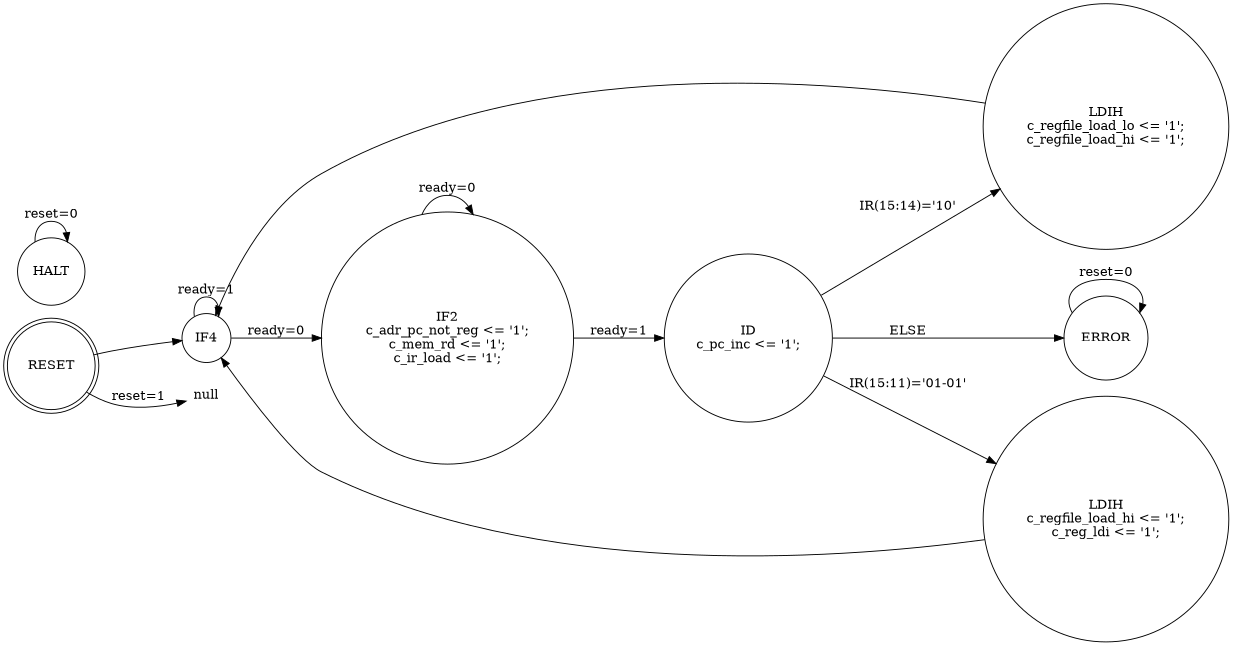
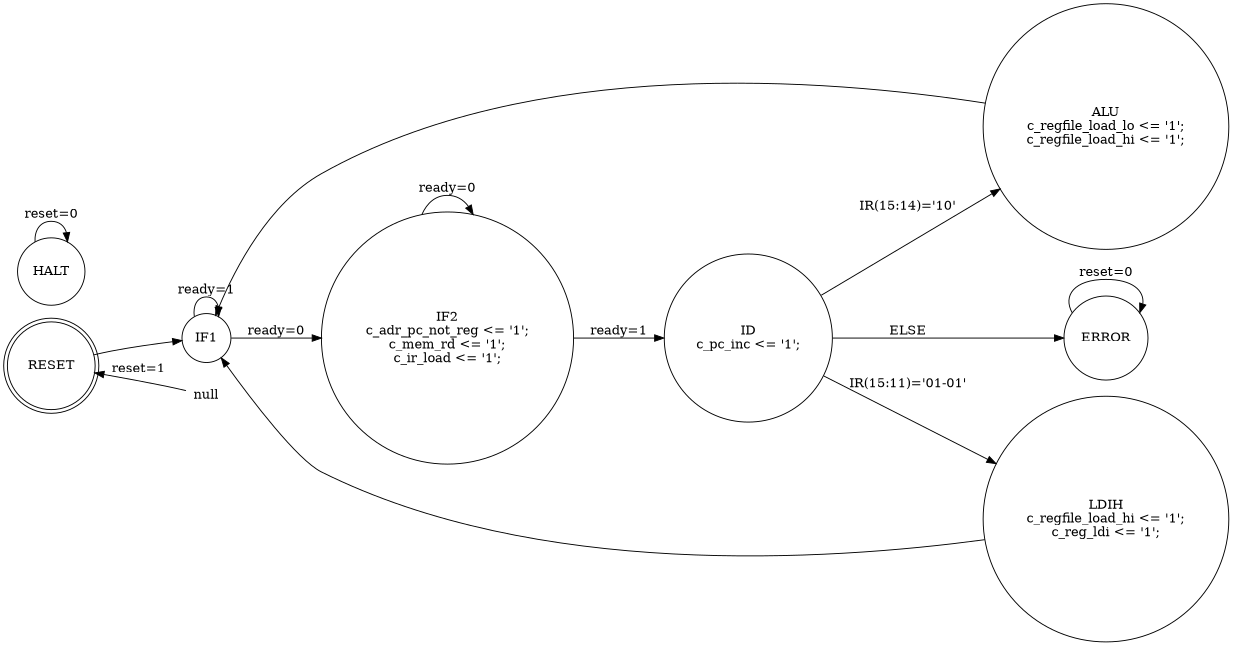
node "LDIH c_regfile_load_lo <= '1'; c_regfile_load_hi <= '1';": label "LDIH c_regfile_load_lo <= '1'; c_regfile_load_hi <= '1';" -> "ALU c_regfile_load_lo <= '1'; c_regfile_load_hi <= '1';"
node "IF4": label "IF4" -> "IF1"
edge "RESET" -> "null": reversed
